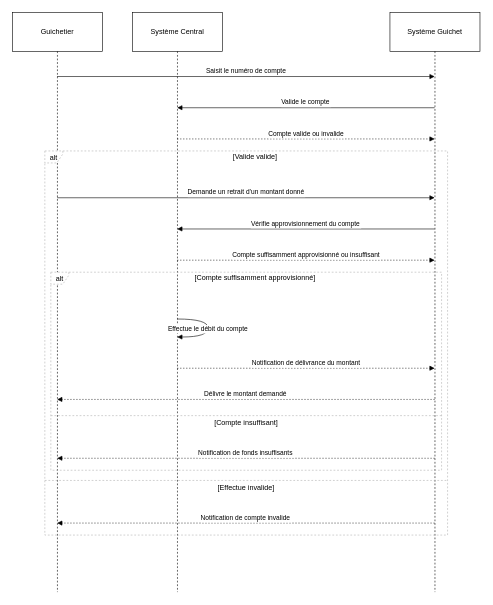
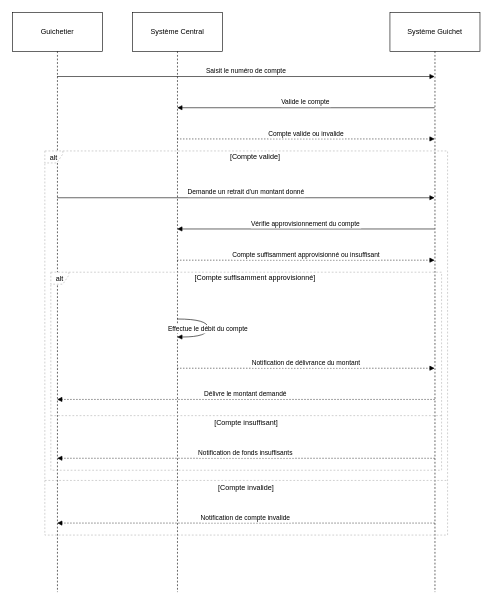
node "[Valide valide]": label "[Valide valide]" -> "[Compte valide]"
node "[Effectue invalide]": label "[Effectue invalide]" -> "[Compte invalide]"
